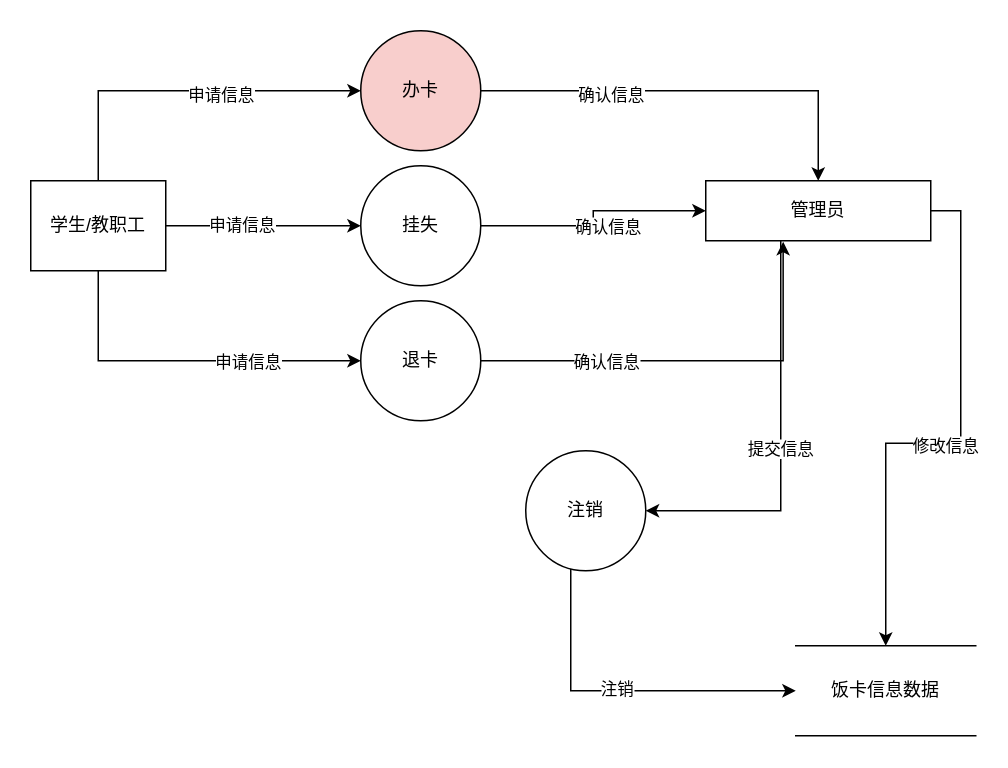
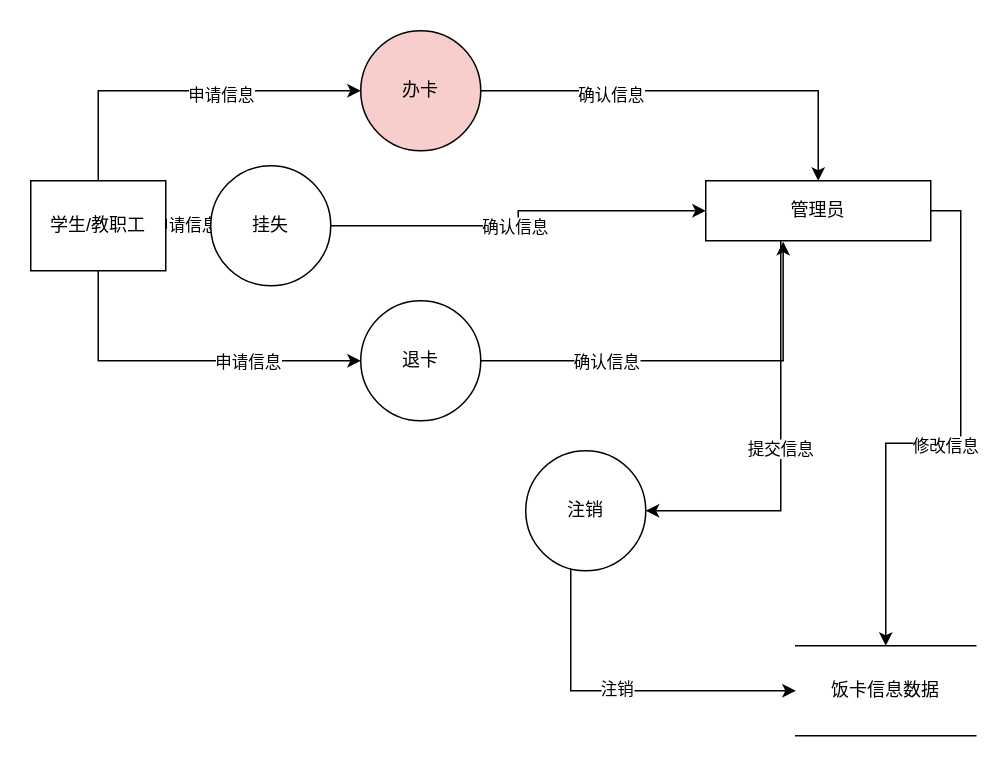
node "挂失": moved (421, 226) -> (271, 226)
